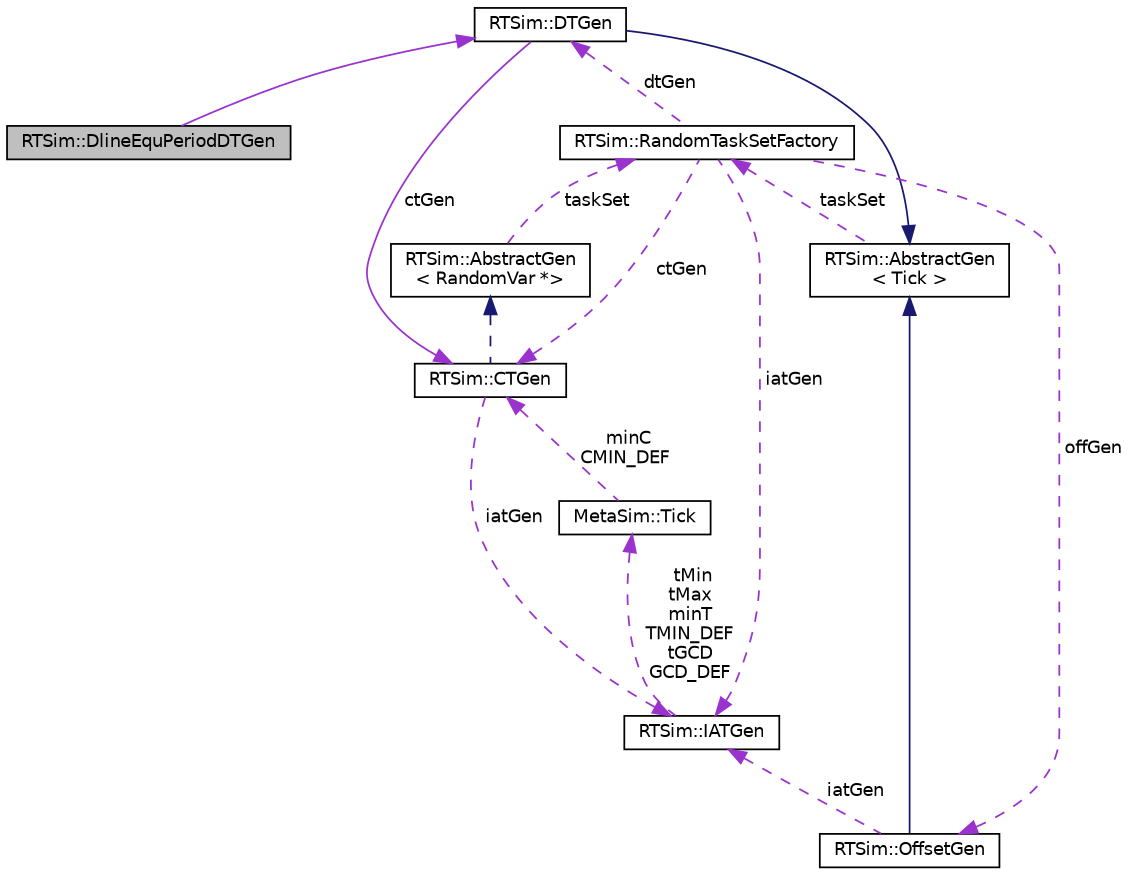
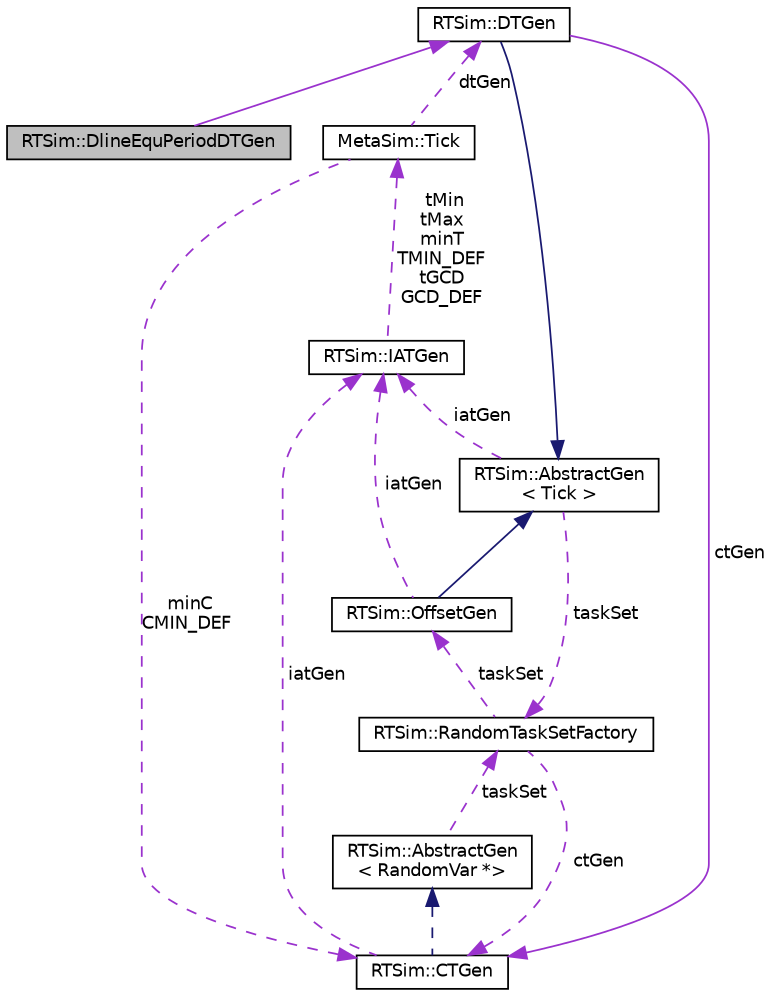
edge "RTSim::RandomTaskSetFactory" -> "RTSim::DTGen": now "MetaSim::Tick" -> "RTSim::DTGen"
edge "RTSim::RandomTaskSetFactory" -> "RTSim::IATGen": now "RTSim::AbstractGen < Tick >" -> "RTSim::IATGen"
edge "RTSim::RandomTaskSetFactory" -> "RTSim::OffsetGen": label " offGen" -> " taskSet"
